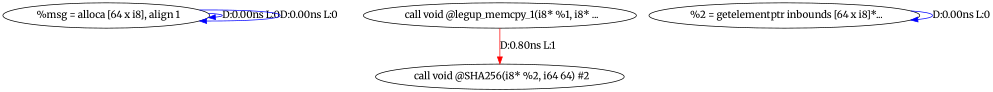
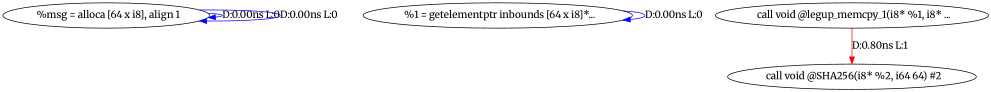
node "%1 = getelementptr inbounds [64 x i8]*...": added
node "%2 = getelementptr inbounds [64 x i8]*...": removed
